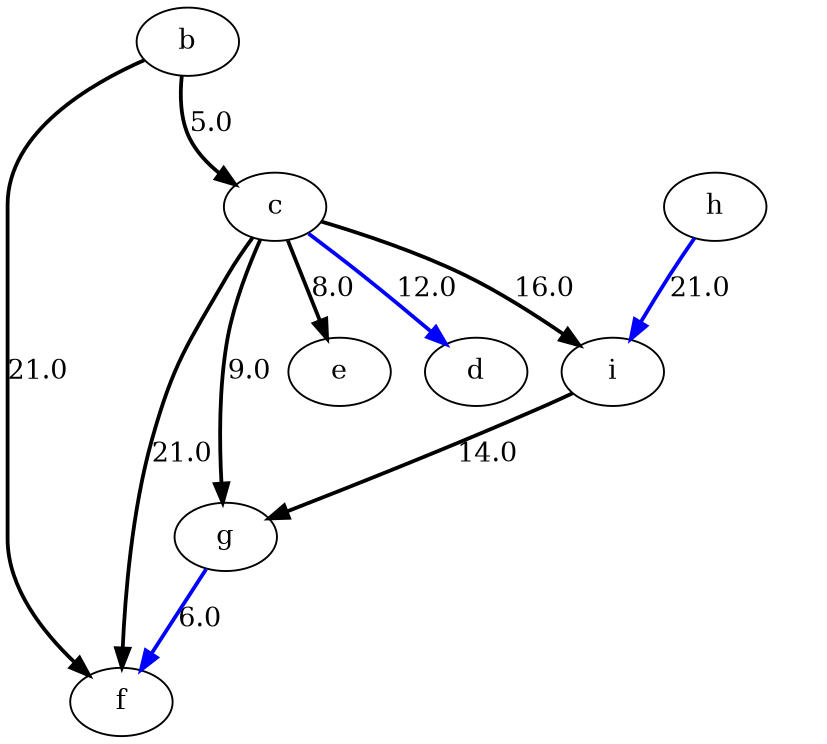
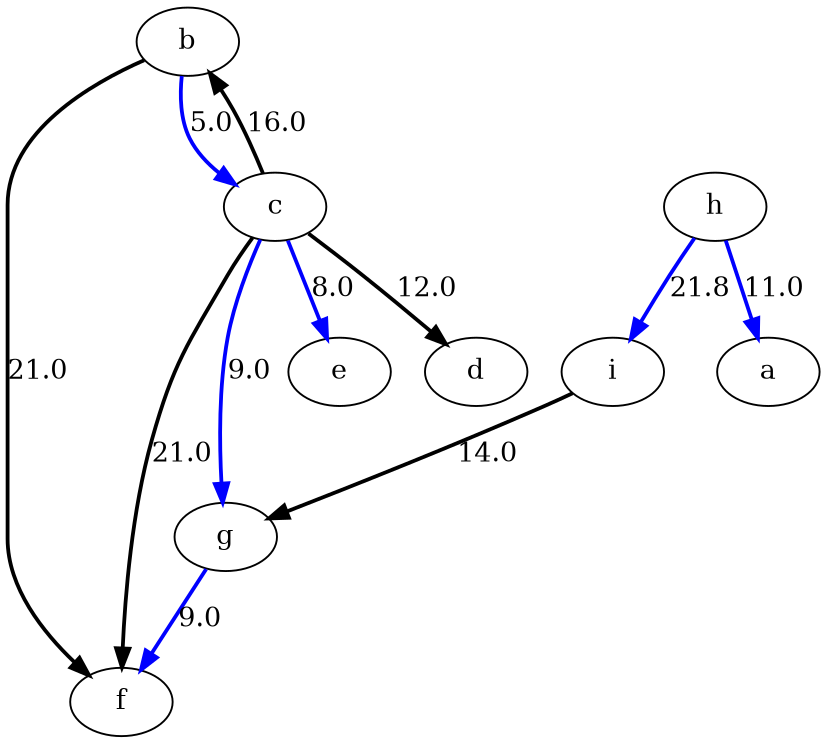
edge "b" -> "c": color black -> blue
edge "c" -> "i": now "c" -> "b"
edge "c" -> "e": color black -> blue
edge "c" -> "d": color blue -> black
edge "h" -> "i": label "21.0" -> "21.8"
edge "c" -> "g": color black -> blue
node "a": added
edge "g" -> "f": label "6.0" -> "9.0"
